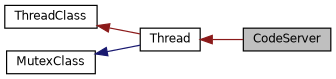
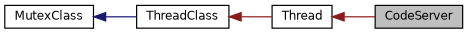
edge "Thread" -> "MutexClass": now "ThreadClass" -> "MutexClass"
